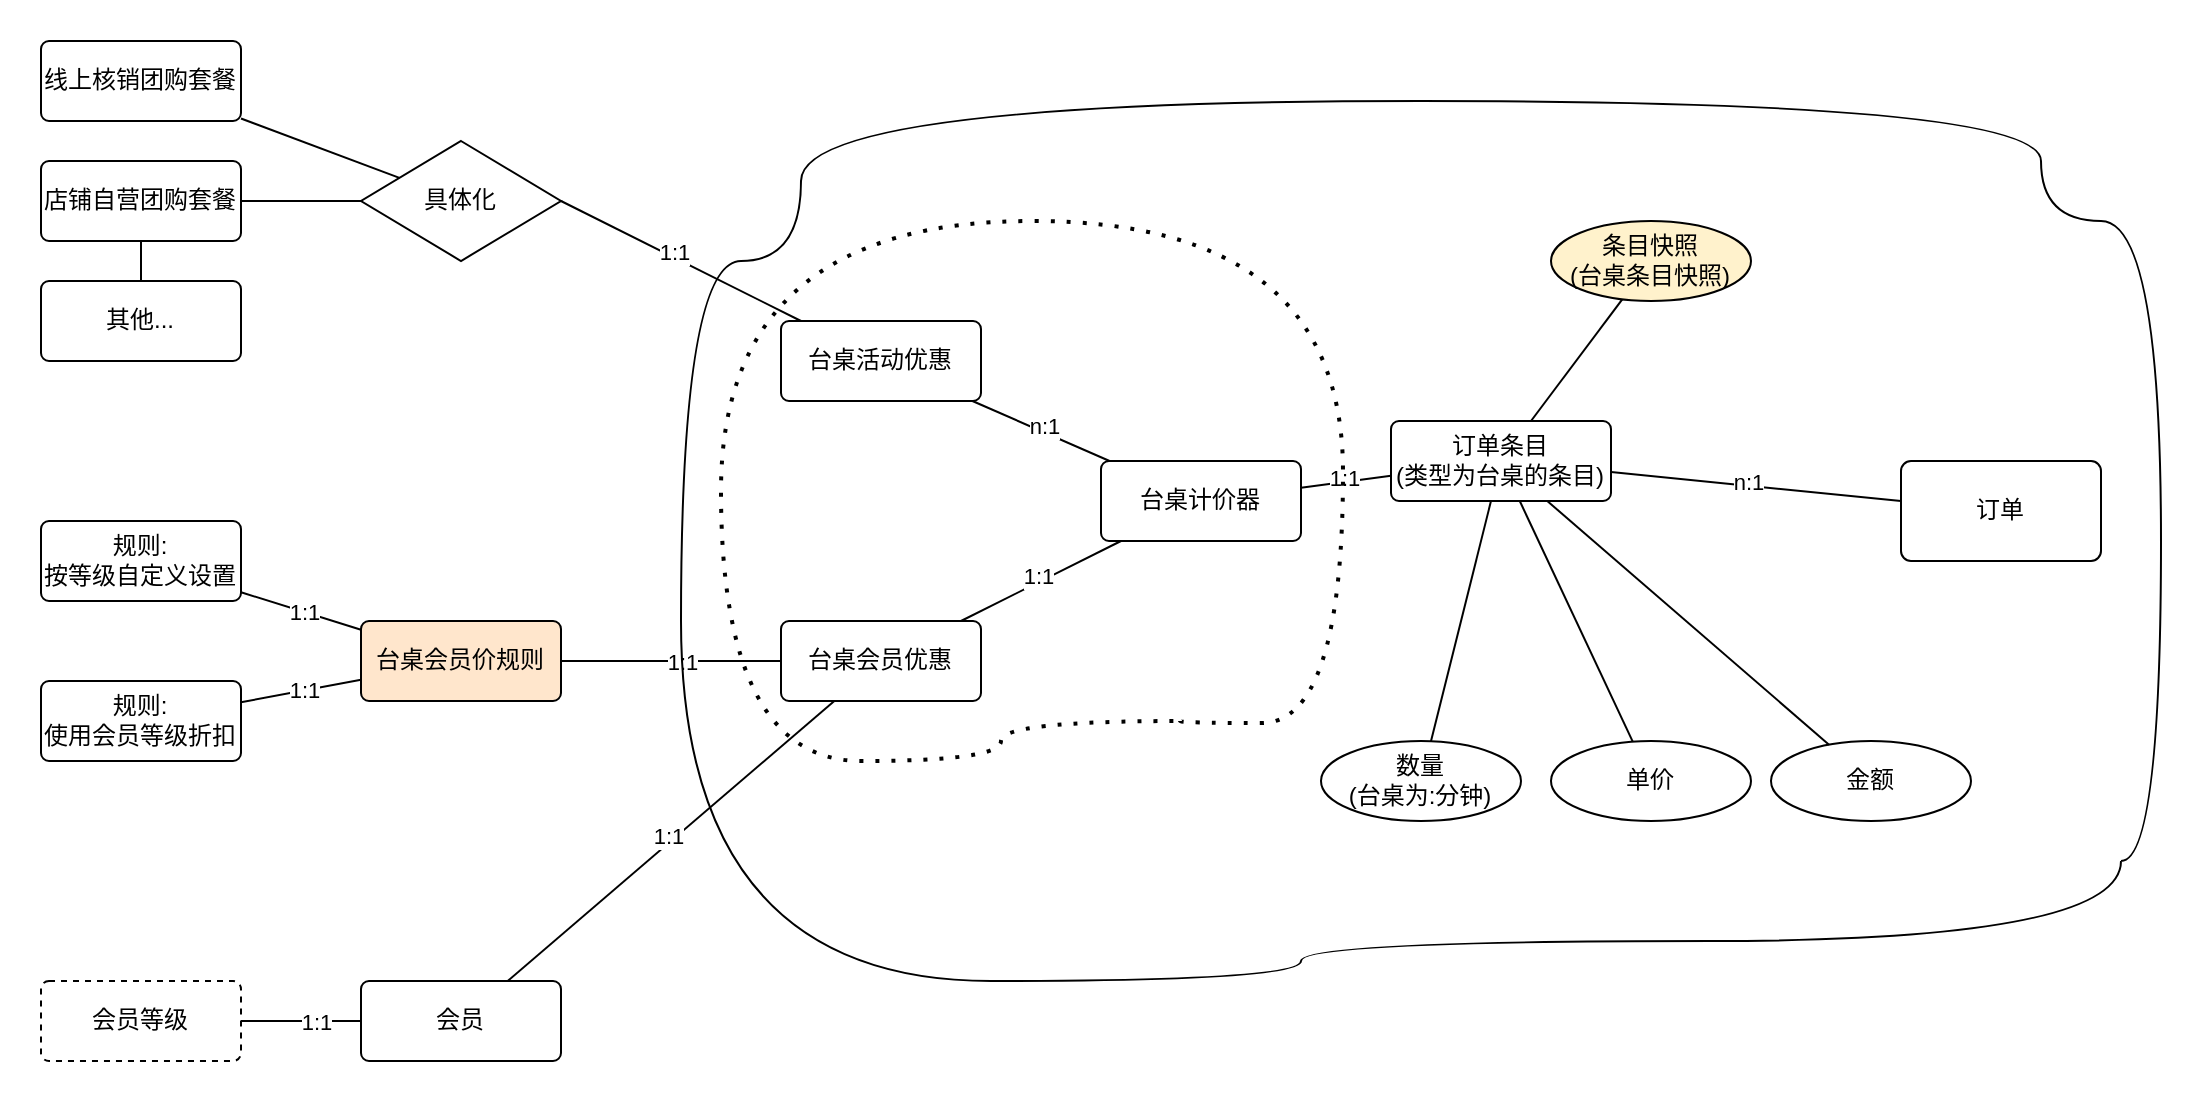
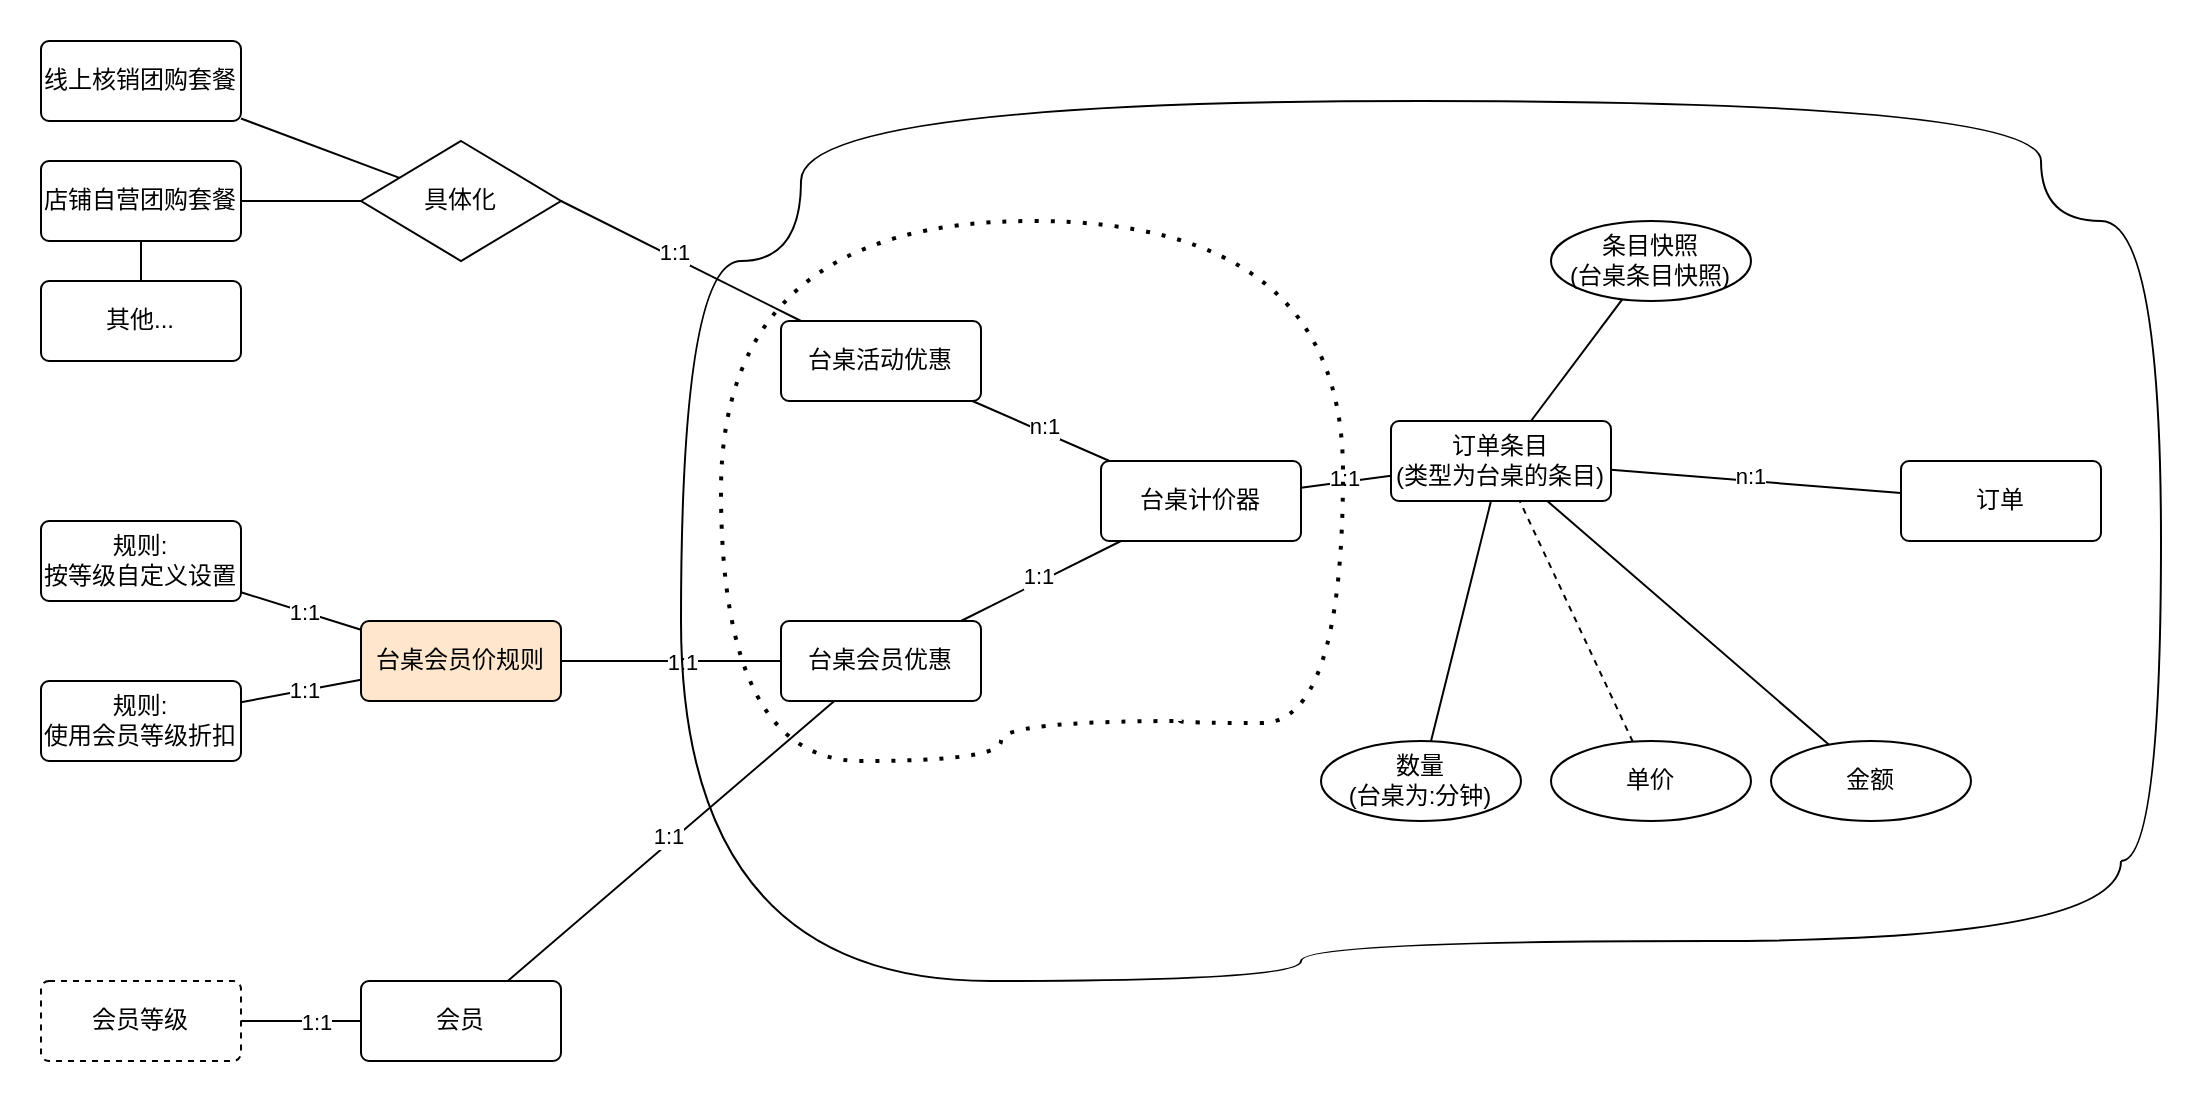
node "条目快照 (台桌条目快照)": fillcolor #fff2cc -> #ffffff
node "订单": size 200x100 -> 200x80
edge "订单条目 (类型为台桌的条目)" -- "单价": style solid -> dashed
